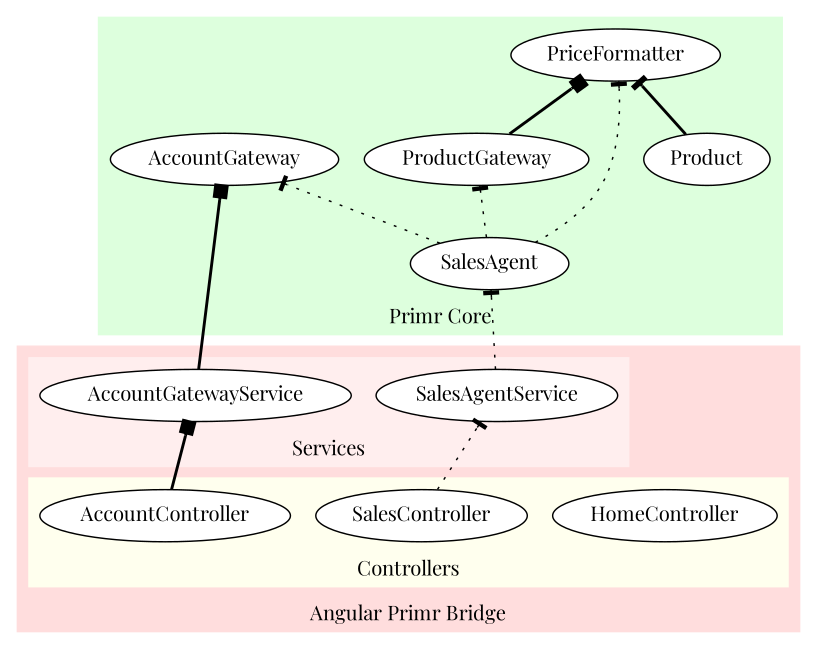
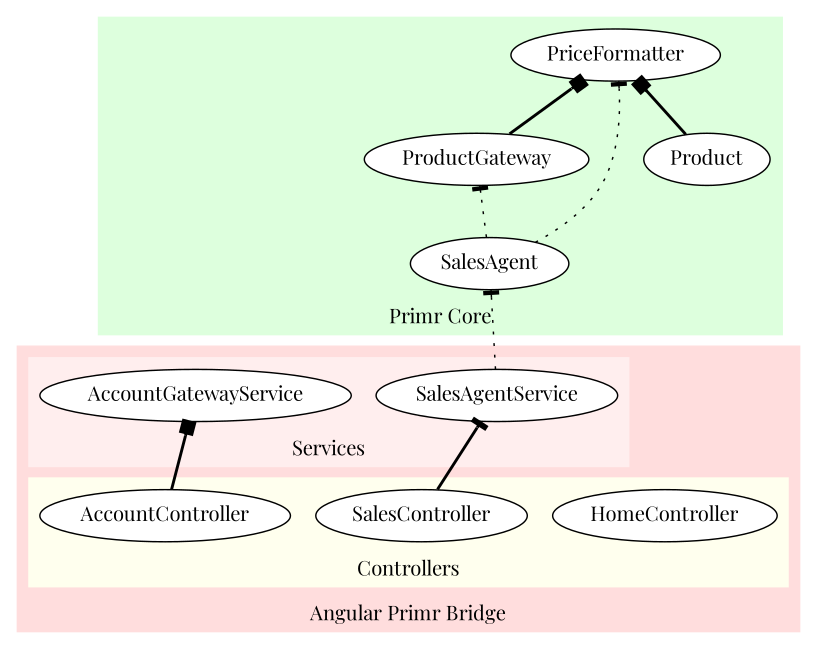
edge "Product" -> "PriceFormatter": arrowhead tee -> box
node "AccountGateway": removed
edge "SalesController" -> "SalesAgentService": style dotted -> bold
